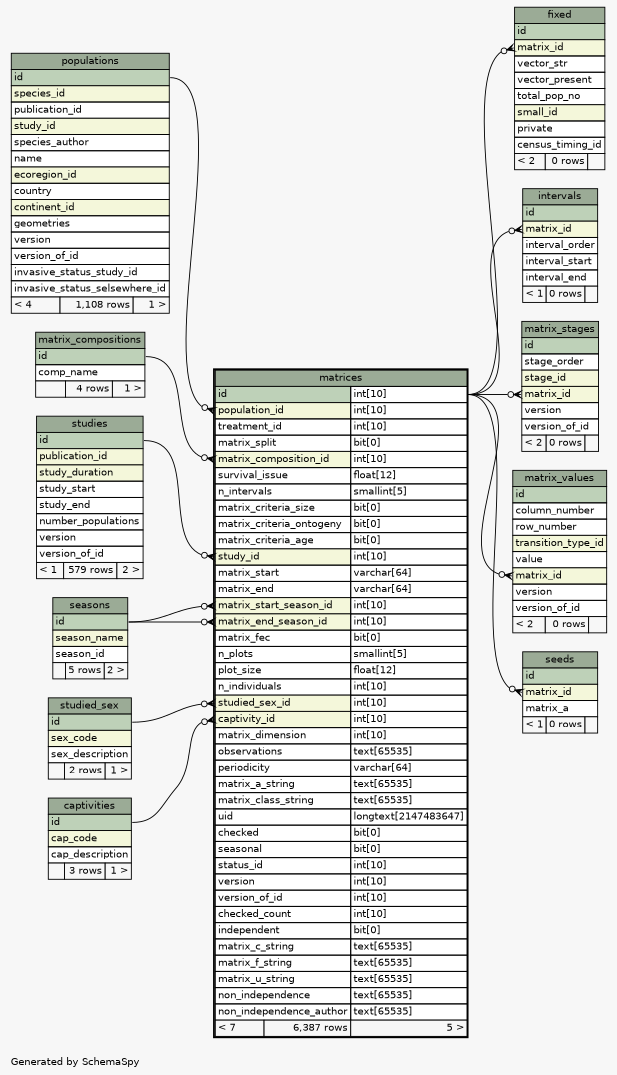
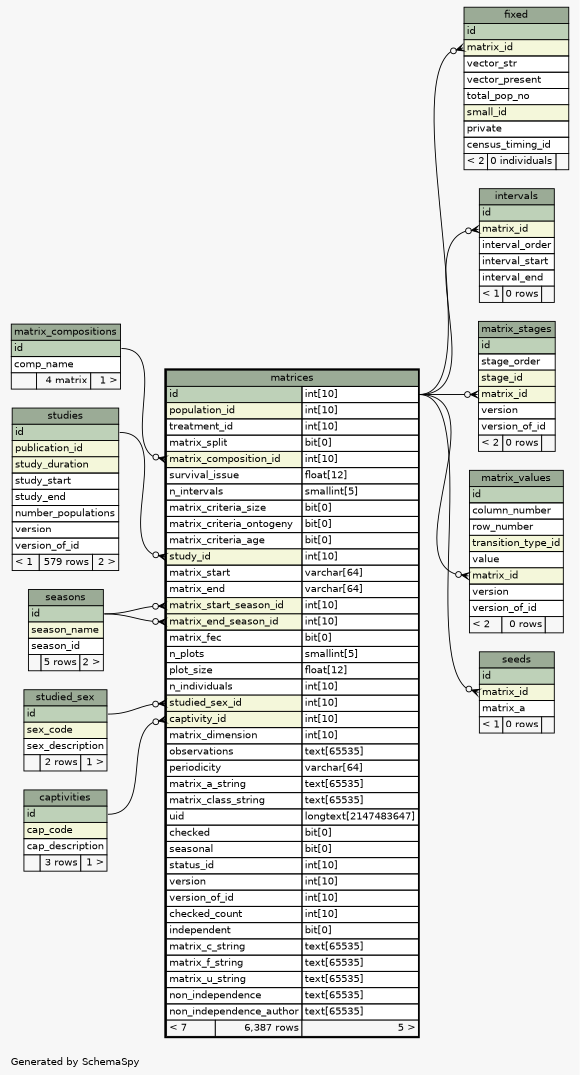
node "fixed": text "0 rows" -> "0 individuals"
node "populations": removed
node "matrix_compositions": text "4 rows" -> "4 matrix"
